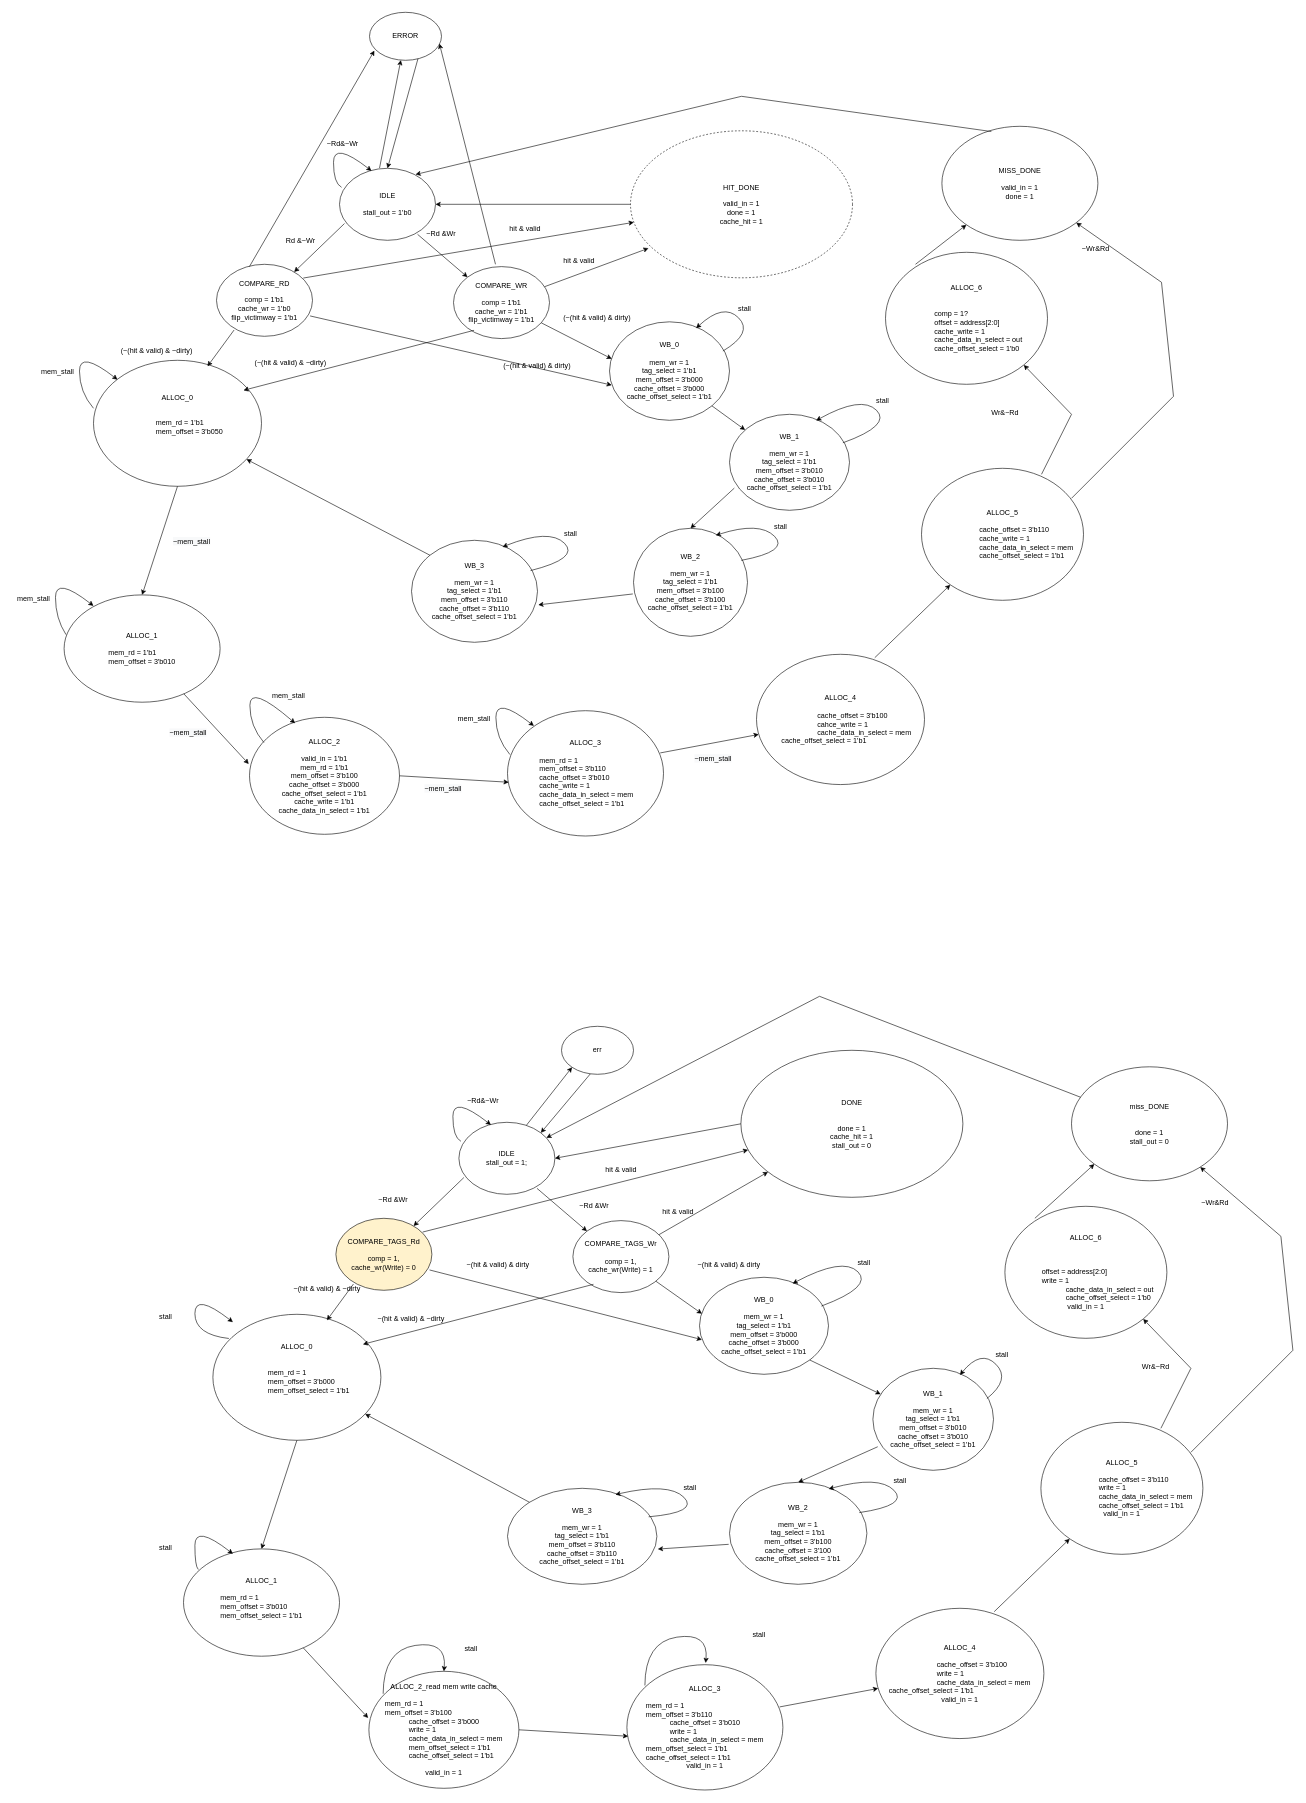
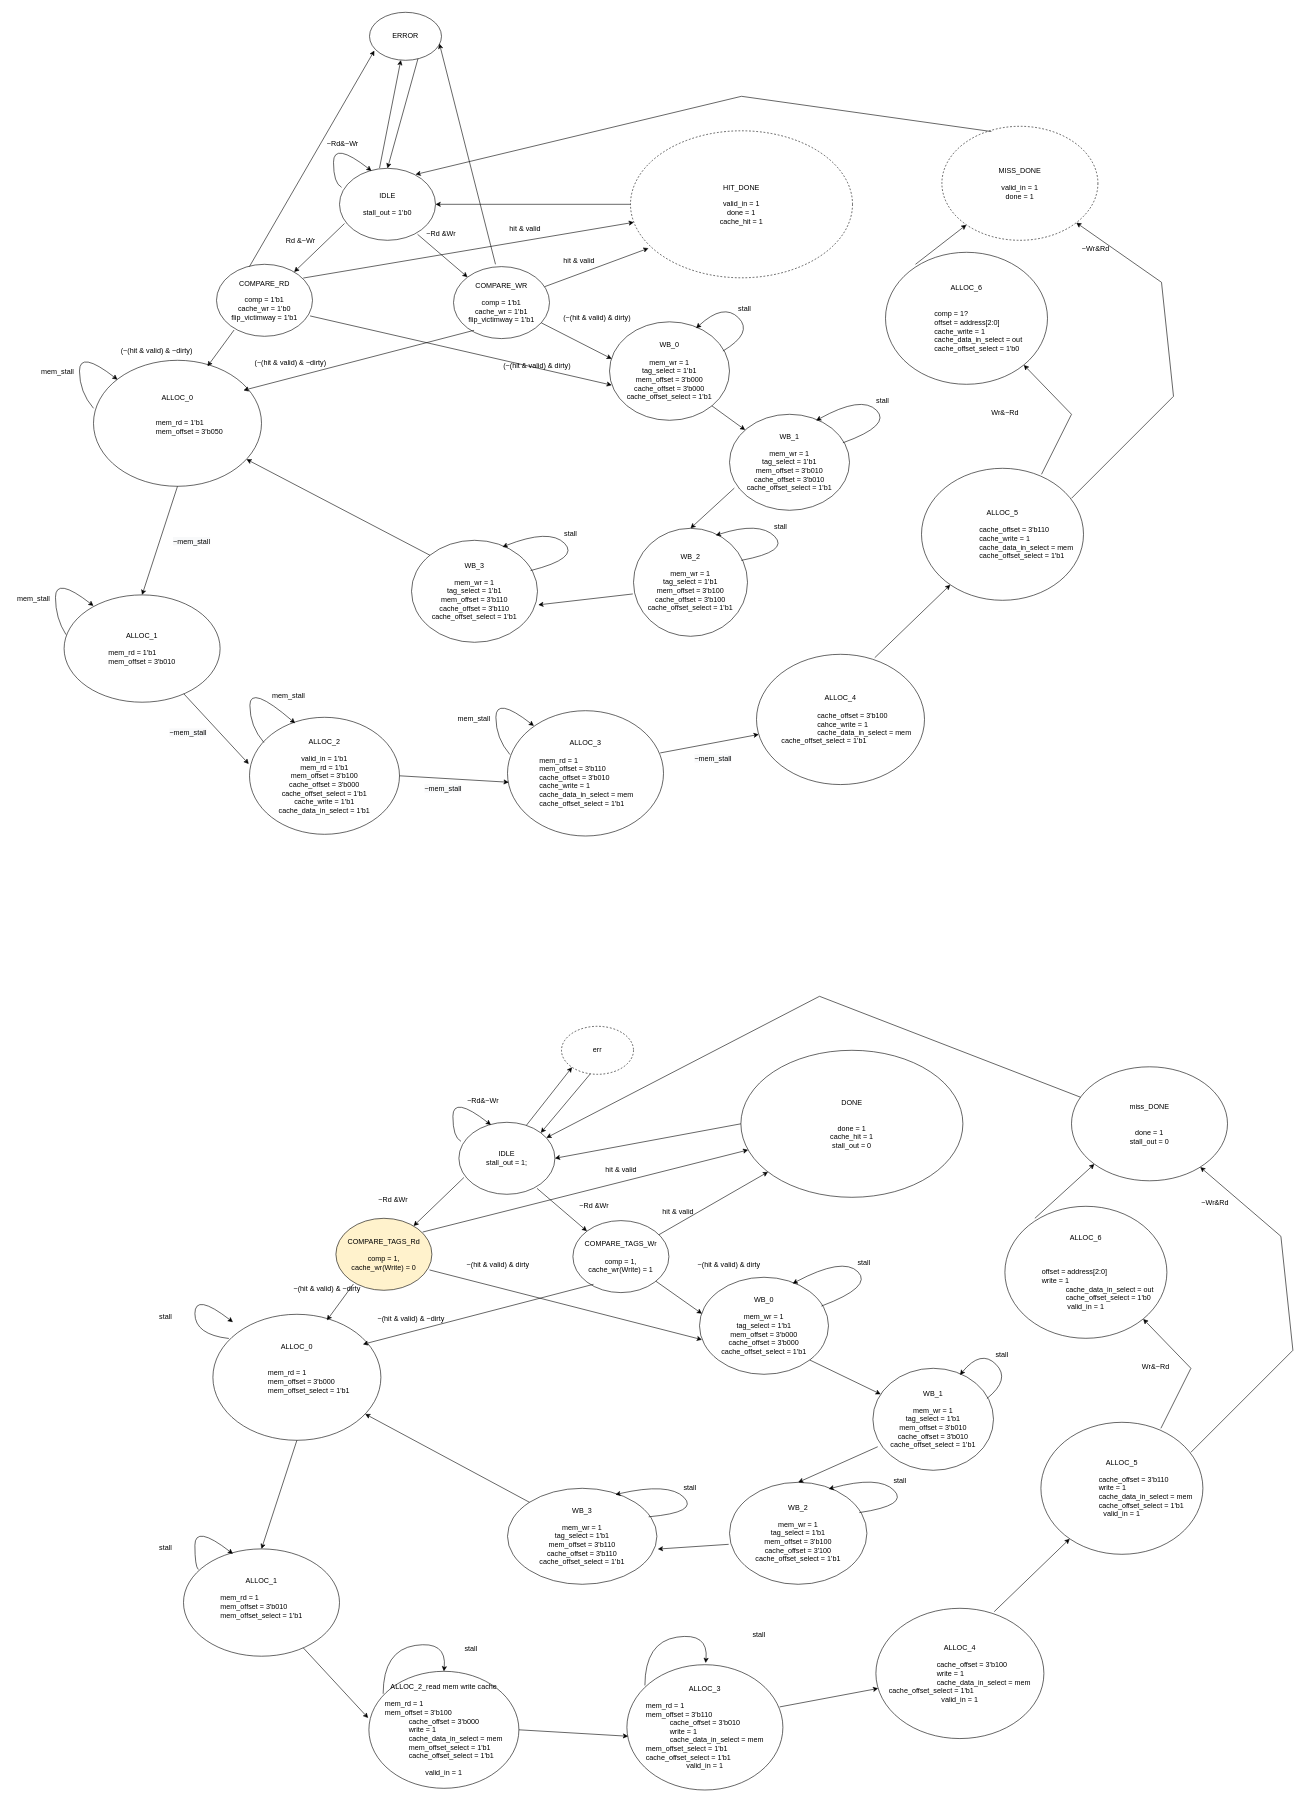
node "MISS_DONE valid_in = 1 done = 1": style solid -> dashed
node "err": style solid -> dashed
